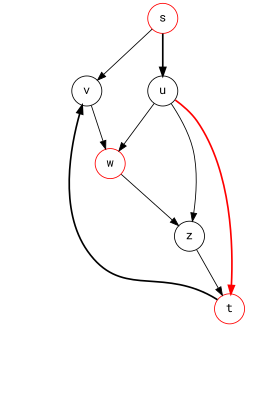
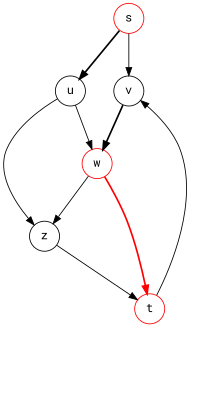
edge "v" -> "w": style solid -> bold
edge "u" -> "t": now "w" -> "t"
edge "t" -> "v": style bold -> solid
